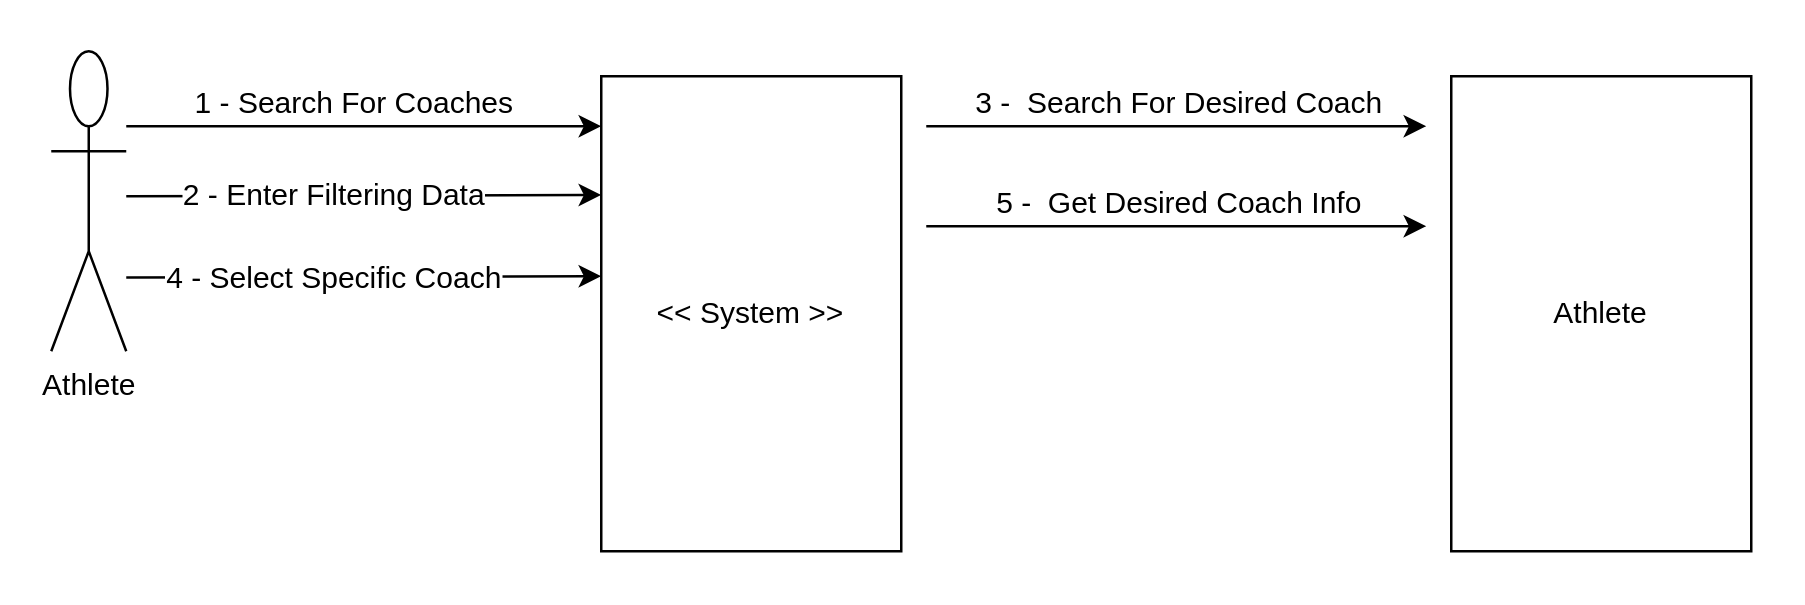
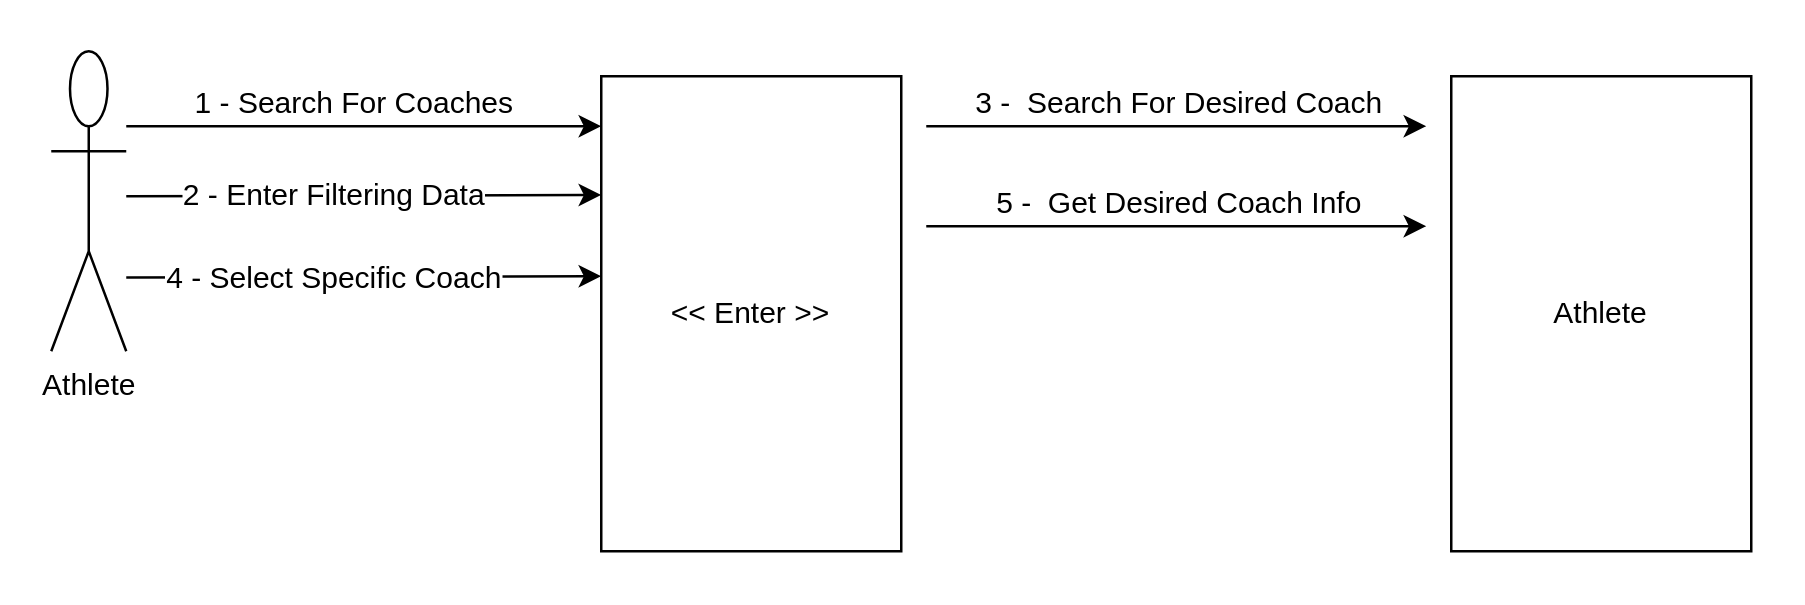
node "<< System >>": label "<< System >>" -> "<< Enter >>"
